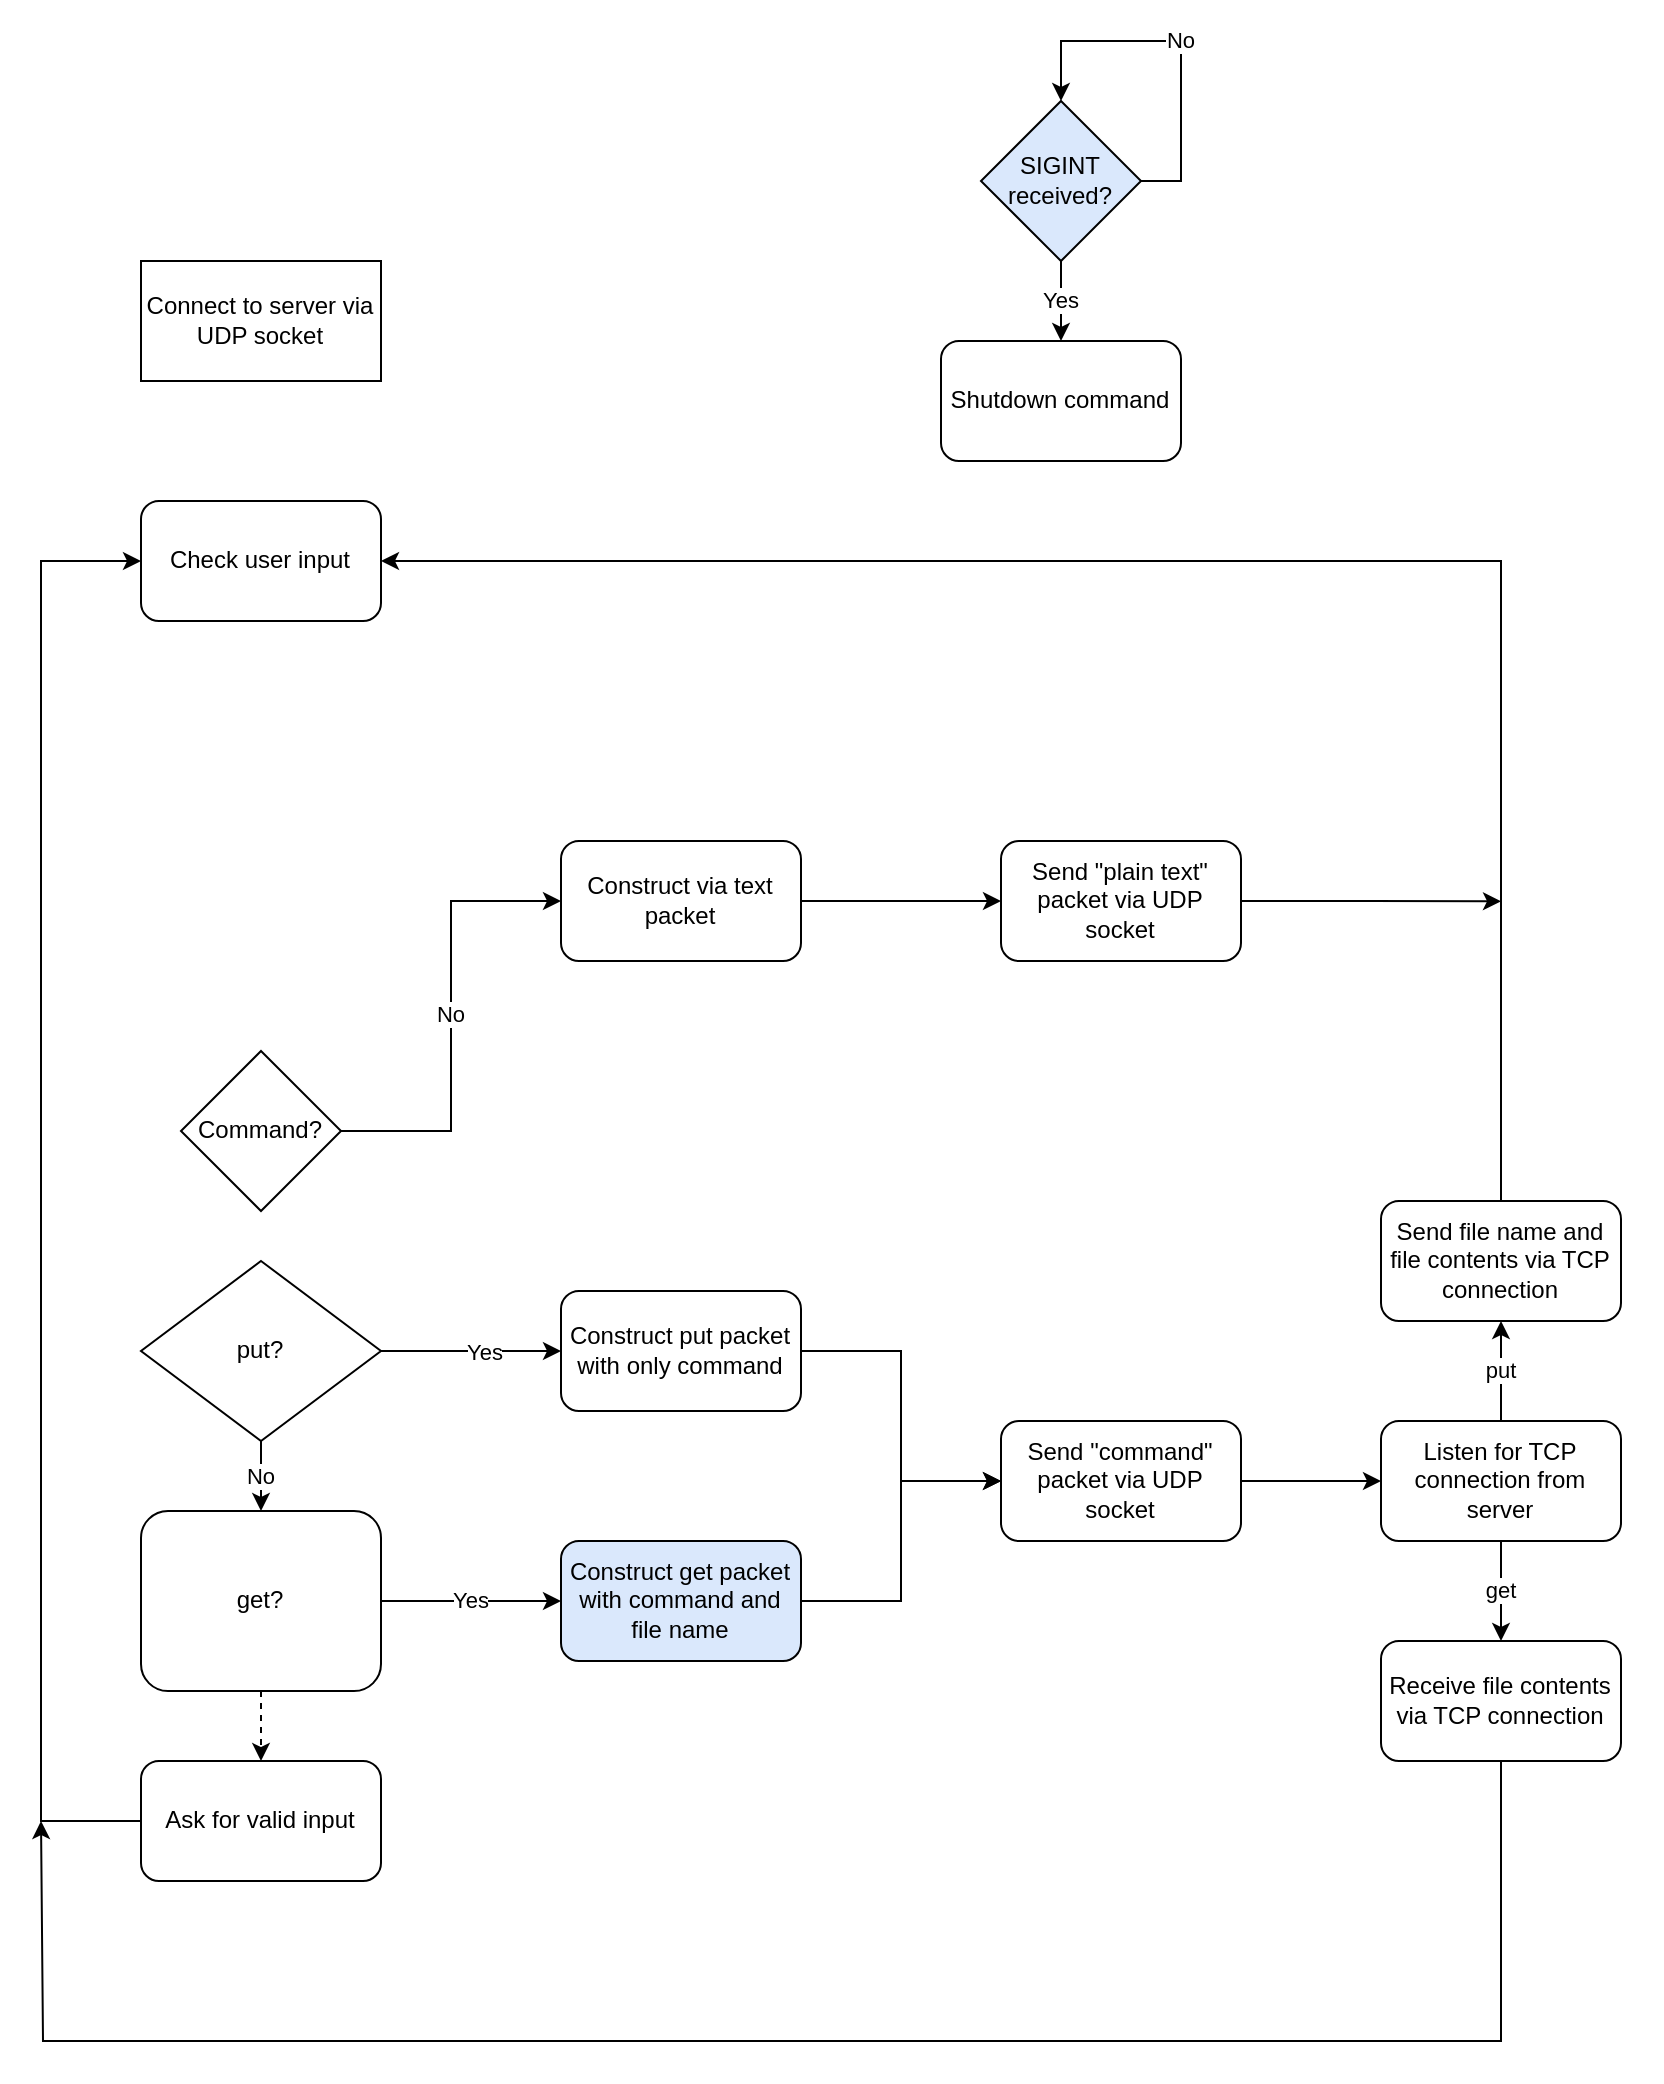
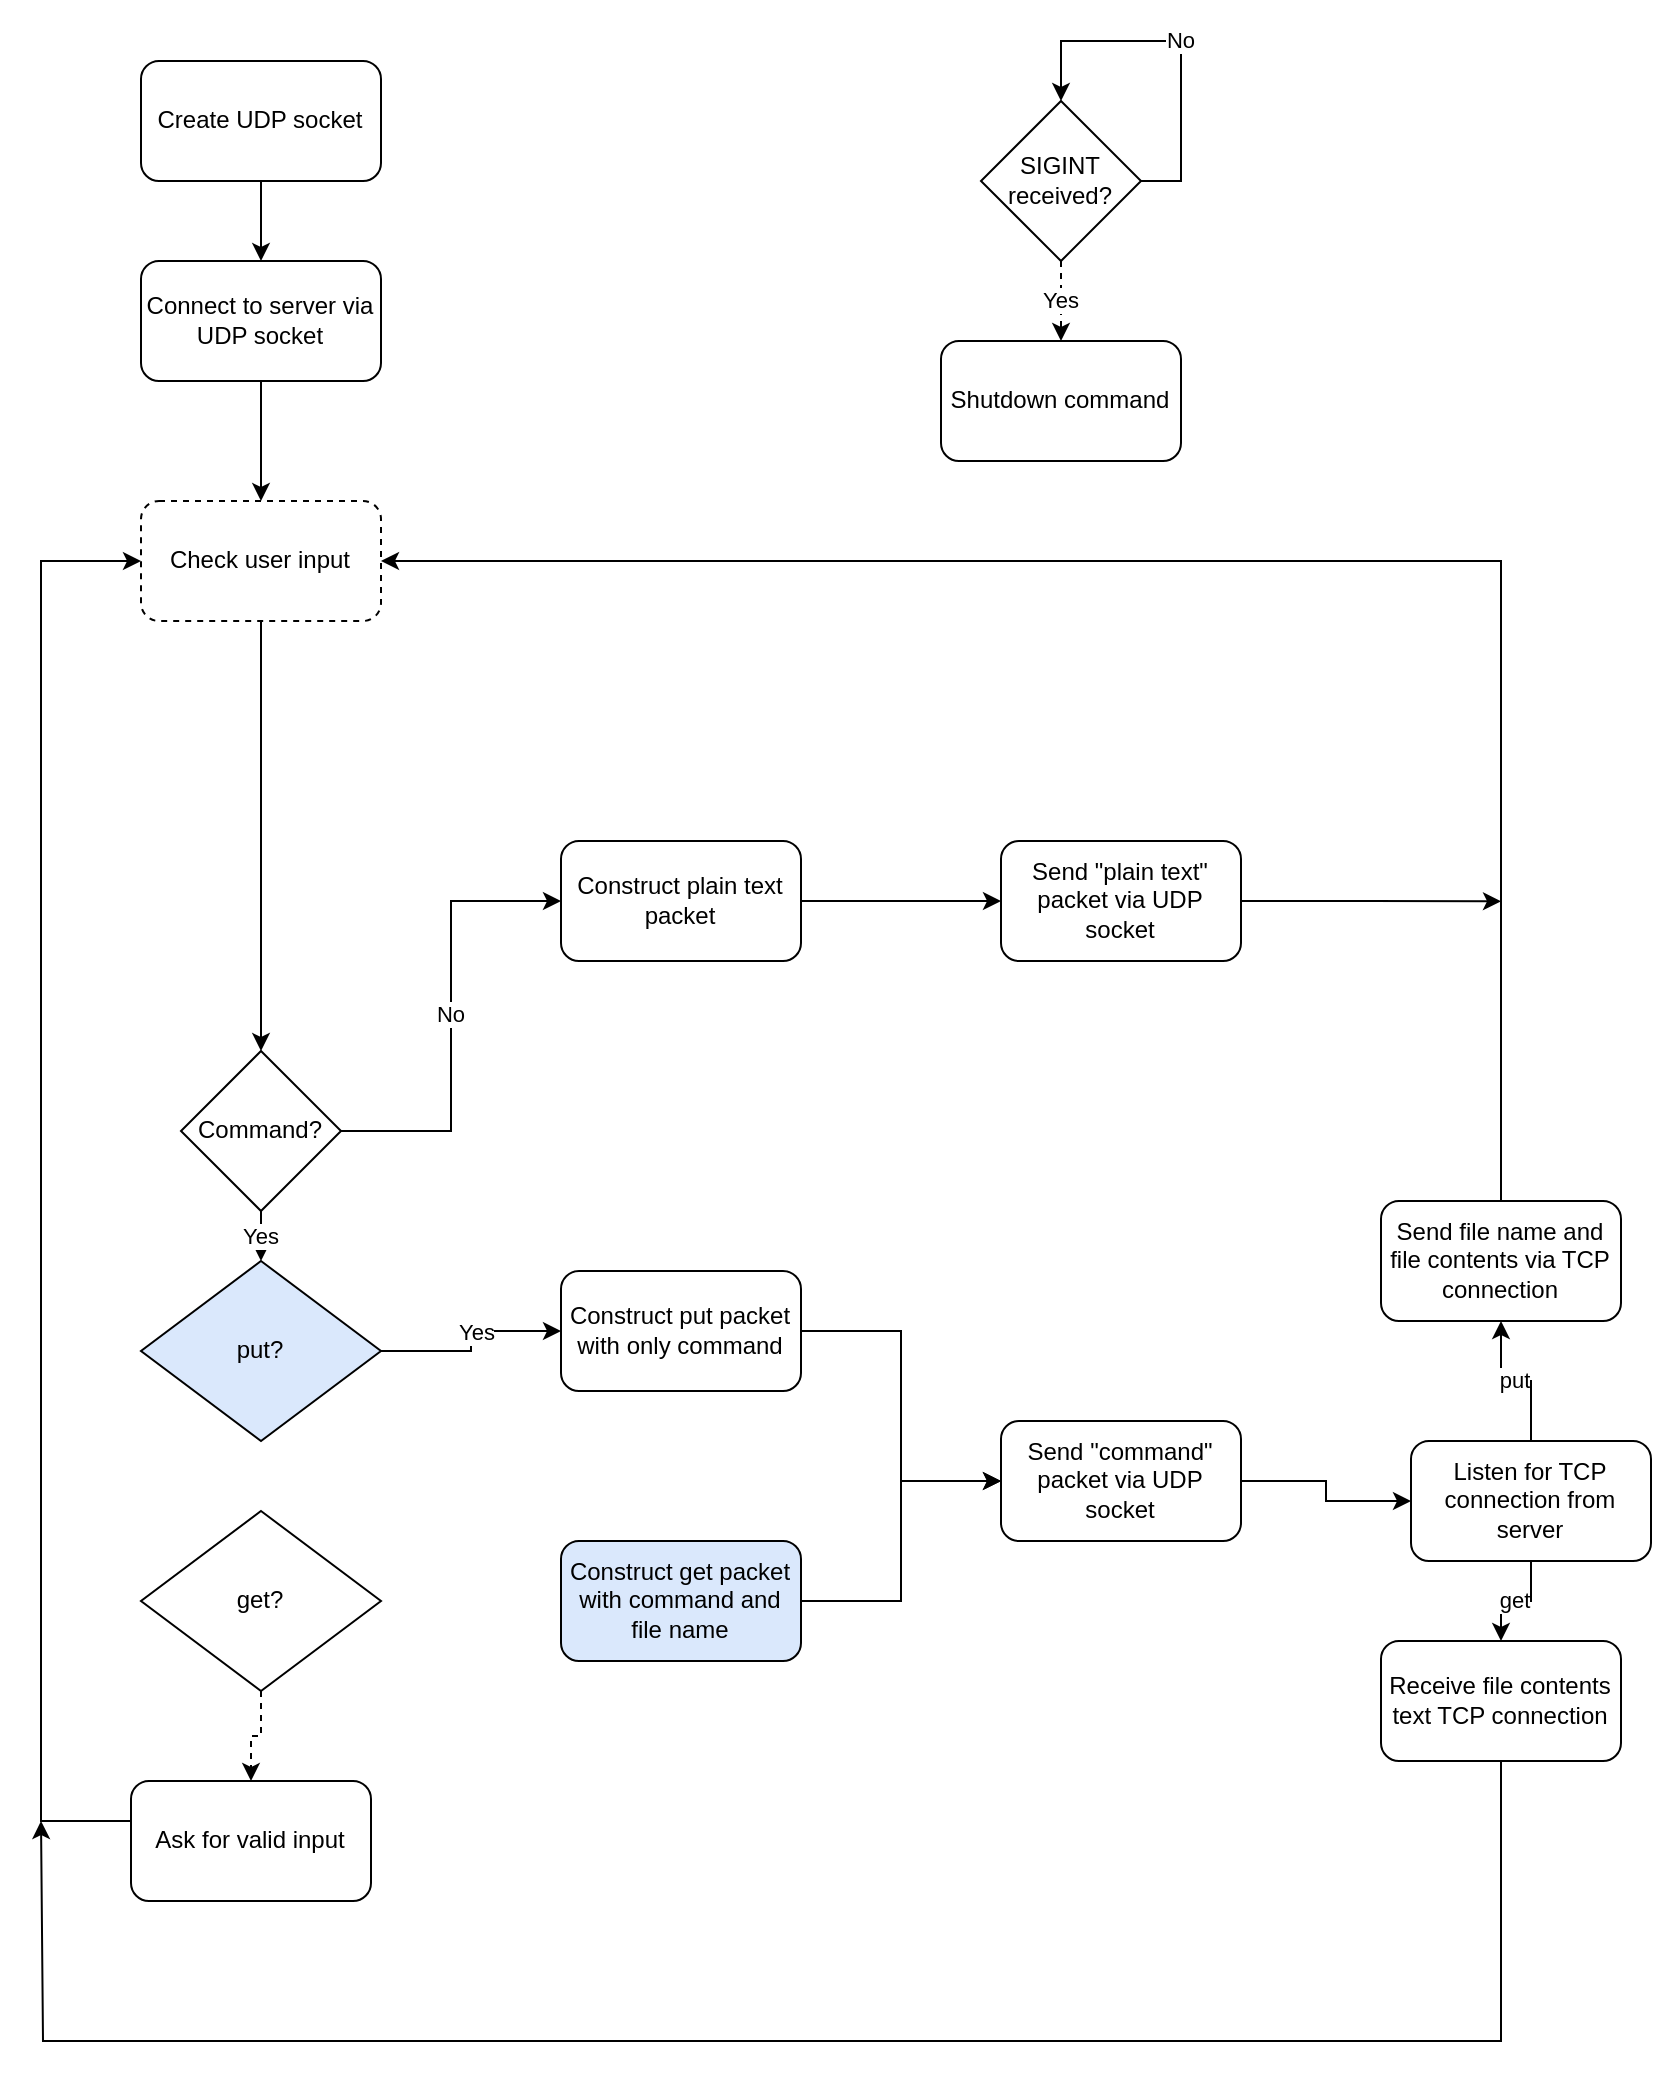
node "Create UDP socket": added
node "SIGINT received?": fillcolor #dae8fc -> #ffffff
edge "Create UDP socket" -> "Connect to server via UDP socket": added
edge "SIGINT received?" -> "Shutdown command": style solid -> dashed
node "Connect to server via UDP socket": shape rectangle -> rounded rectangle
edge "Connect to server via UDP socket" -> "Check user input": added
node "Check user input": style solid -> dashed
edge "Check user input" -> "Command?": added
node "Construct via text packet": label "Construct via text packet" -> "Construct plain text packet"
edge "Command?" -> "put?": added, label "Yes"
node "put?": fillcolor #ffffff -> #dae8fc
node "Construct put packet with only command": moved (681, 1351) -> (681, 1331)
edge "put?" -> "get?": removed, label "No"
node "Listen for TCP connection from server": moved (1501, 1481) -> (1531, 1501)
node "get?": shape rounded rectangle -> diamond
edge "get?" -> "Construct get packet with command and file name": removed, label "Yes"
node "Receive file contents via TCP connection": label "Receive file contents via TCP connection" -> "Receive file contents text TCP connection"
node "Ask for valid input": moved (261, 1821) -> (251, 1841)
